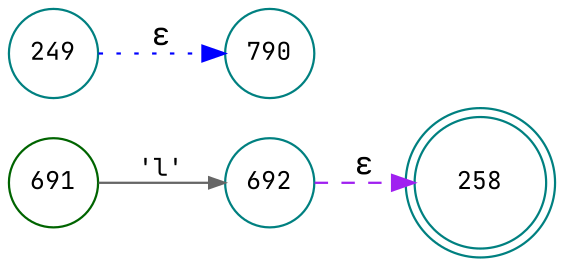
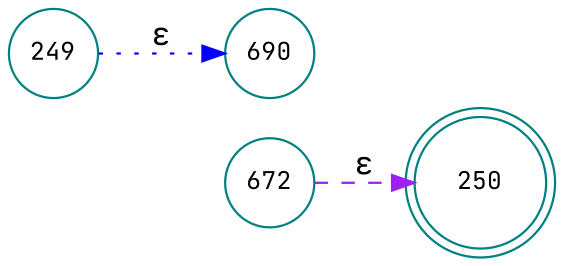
node "790": label "790" -> "690"
node "691": removed
node "692": label "692" -> "672"
node "258": label "258" -> "250"
